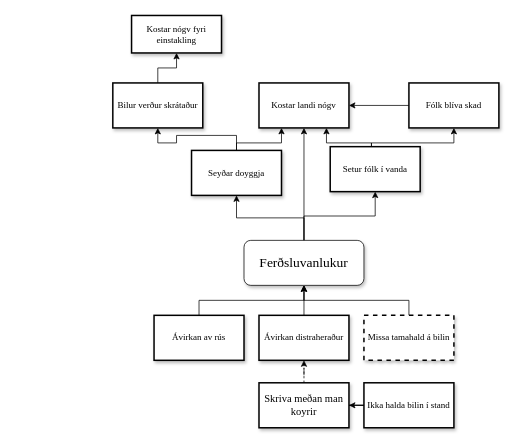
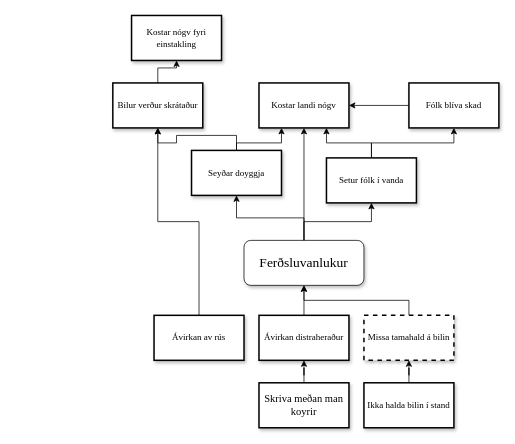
node "Kostar nógv fyri einstakling": size 90x38 -> 90x45
node "Setur fólk í vanda": moved (375, 169) -> (372, 180)
edge "Ávirkan av rús" -> "Ferðsluvanlukur": now "Ávirkan av rús" -> "Bilur verður skrátaður"
edge "Skriva meðan man koyrir" -> "Ávirkan distraheraður": style dashed -> solid
edge "Ikka halda bilin í stand" -> "Skriva meðan man koyrir": now "Ikka halda bilin í stand" -> "Missa tamahald á bilin"
